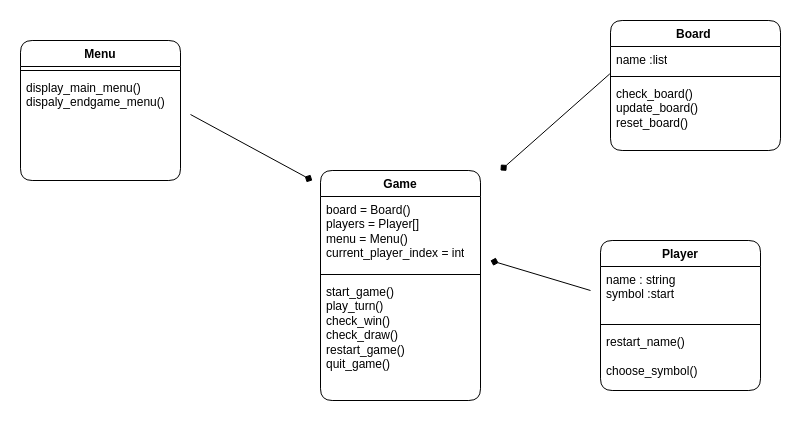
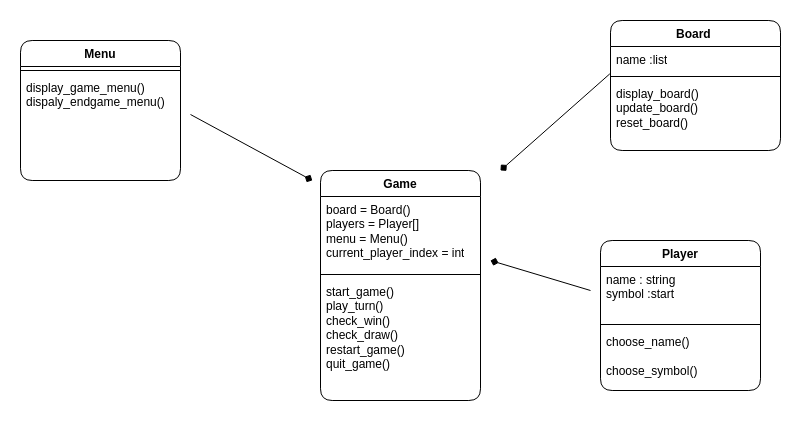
node "display_main_menu() dispaly_endgame_menu()": label "display_main_menu() dispaly_endgame_menu()" -> "display_game_menu() dispaly_endgame_menu()"
node "check_board() update_board() reset_board()": label "check_board() update_board() reset_board()" -> "display_board() update_board() reset_board()"
node "restart_name() choose_symbol()": label "restart_name() choose_symbol()" -> "choose_name() choose_symbol()"
